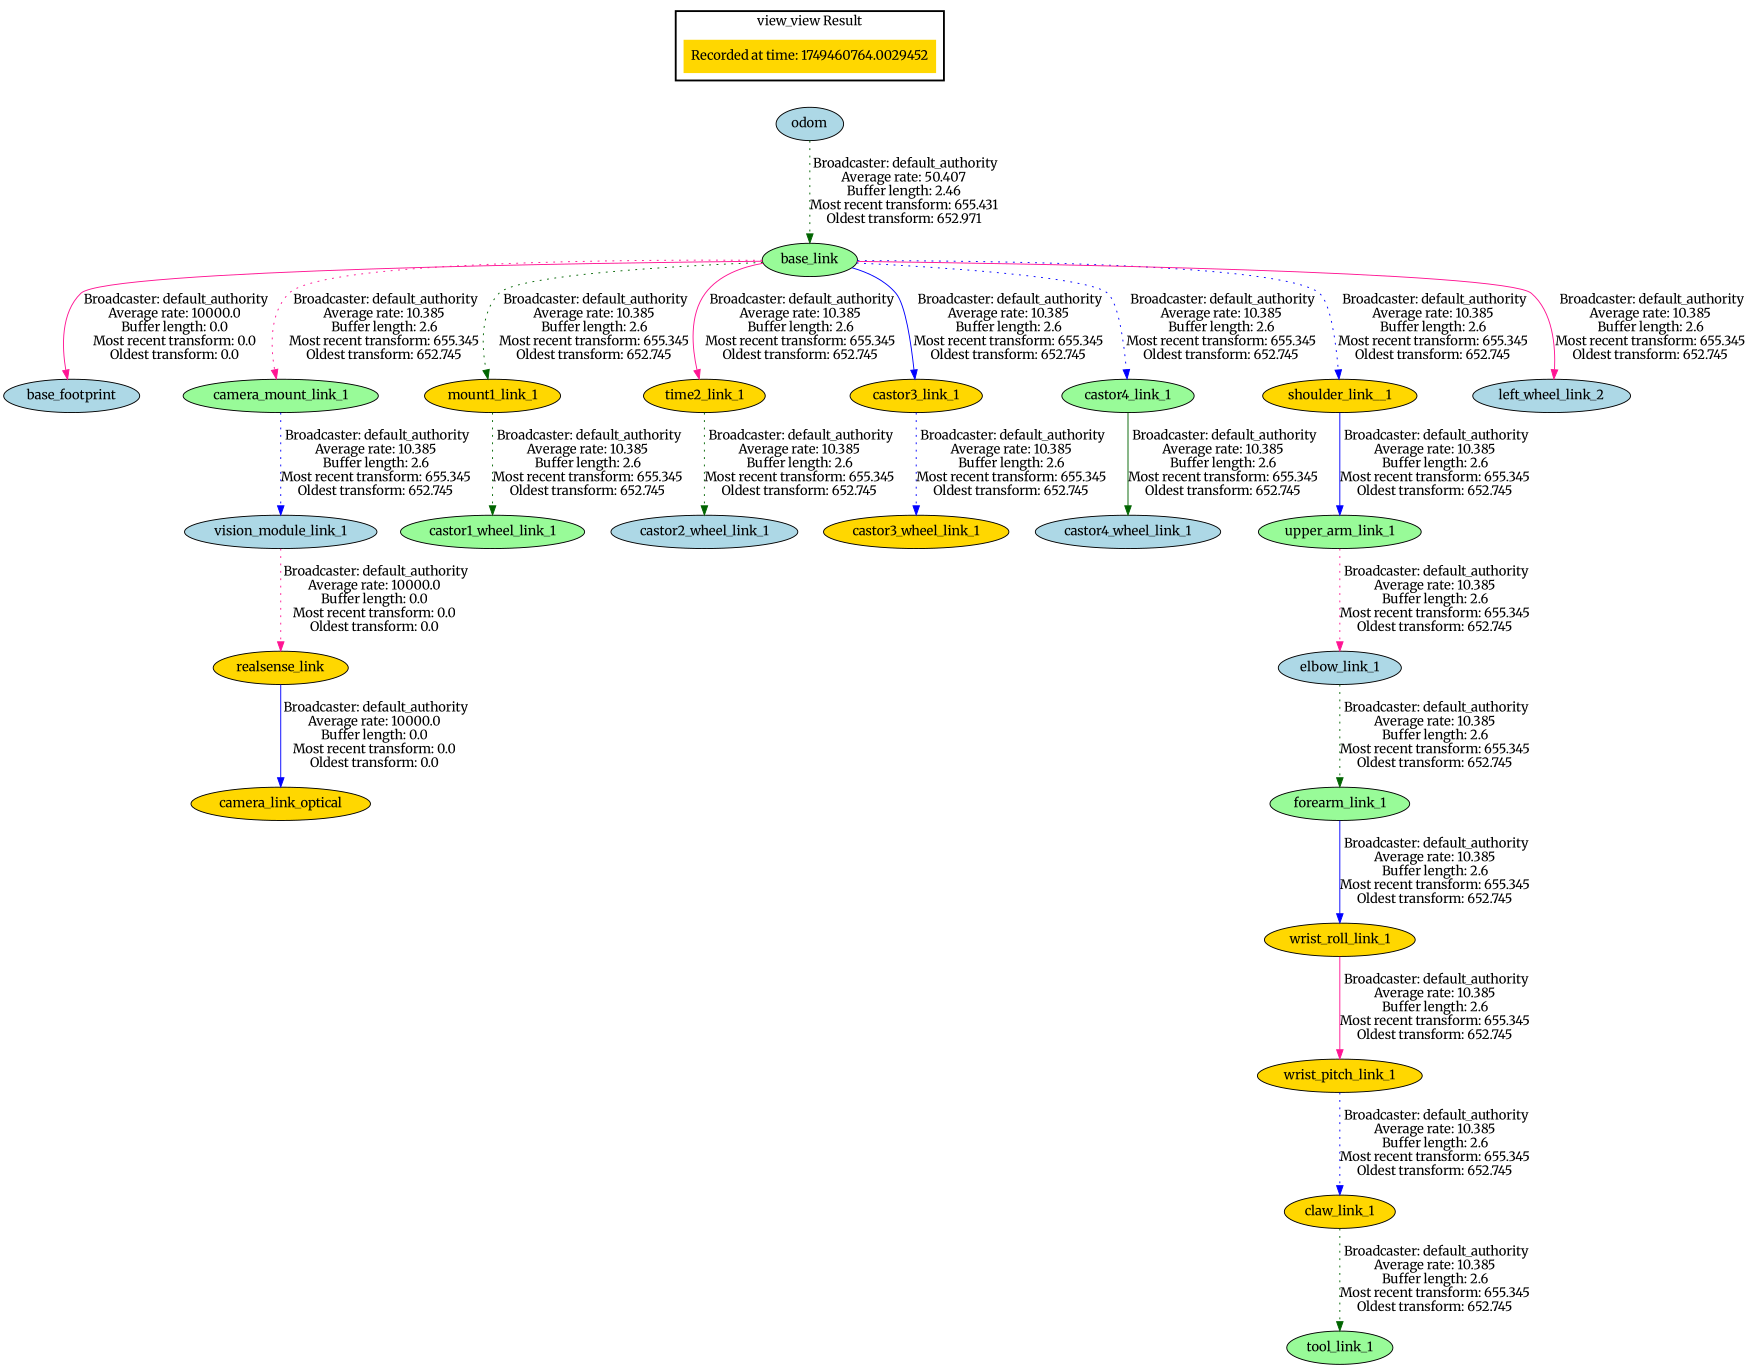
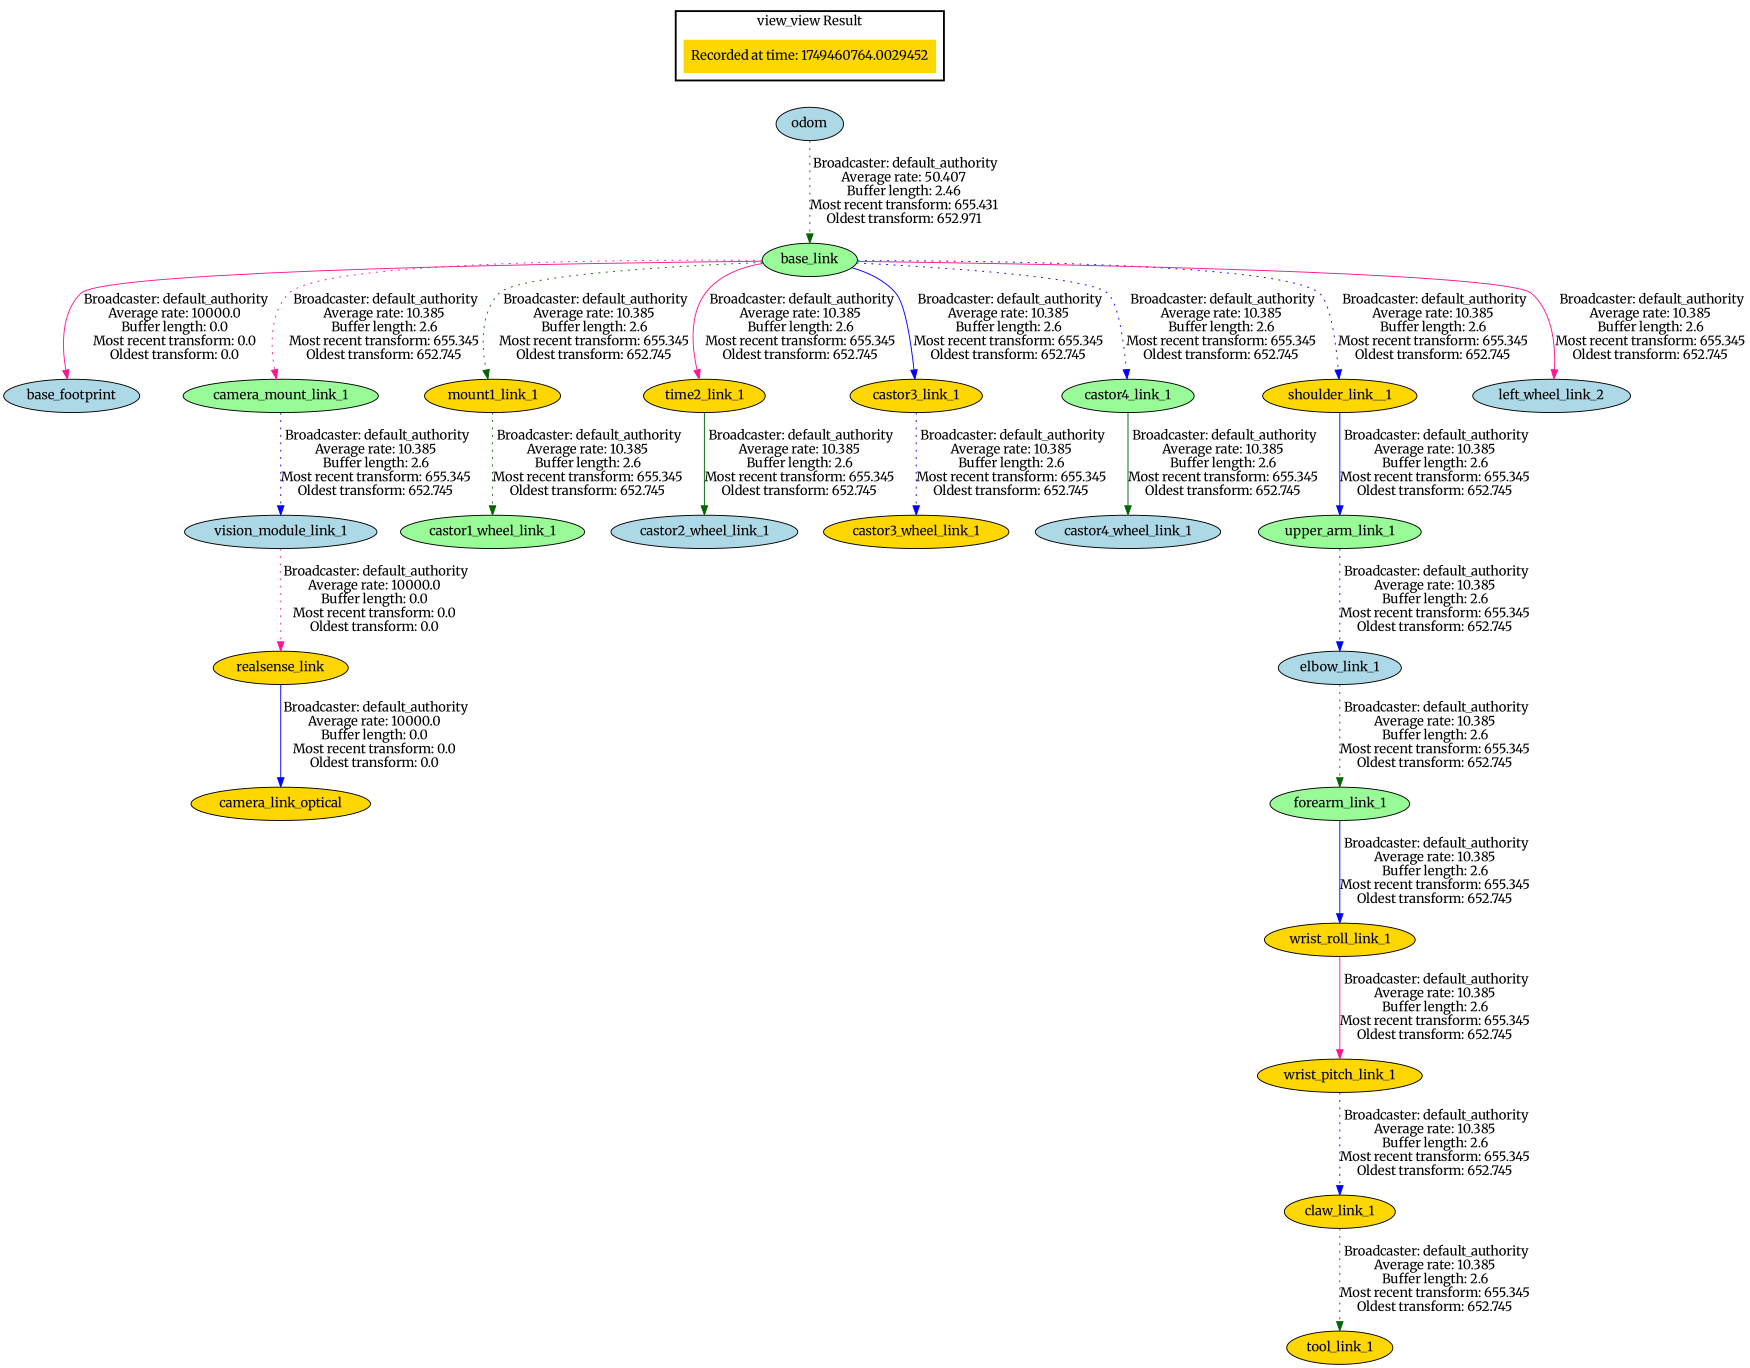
edge "time2_link_1" -> "castor2_wheel_link_1": style dotted -> solid
edge "upper_arm_link_1" -> "elbow_link_1": color deeppink -> blue
node "tool_link_1": fillcolor palegreen -> gold
